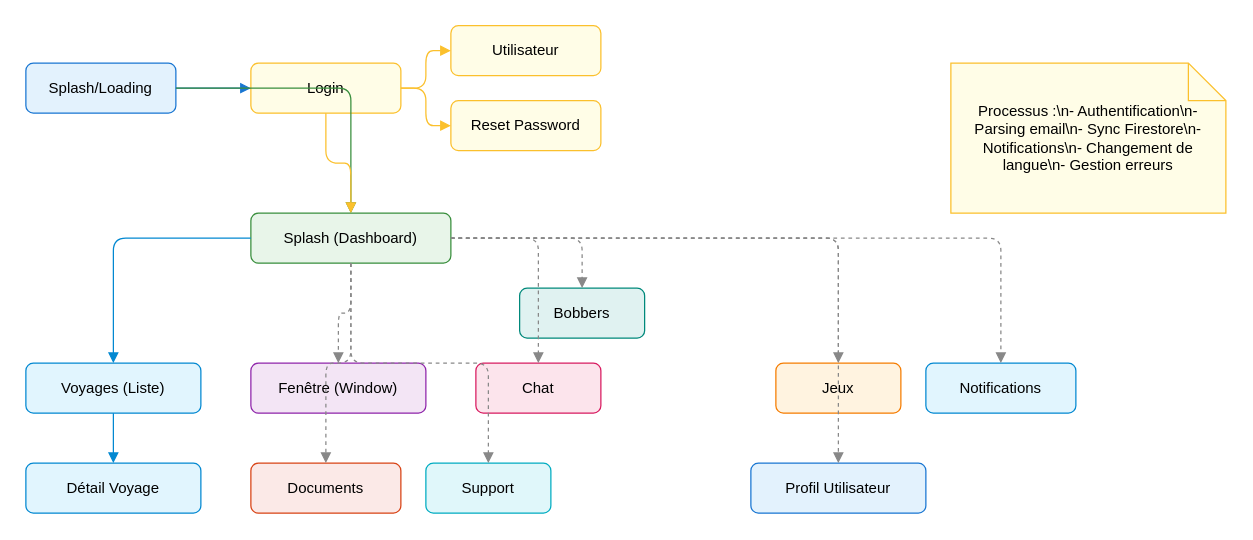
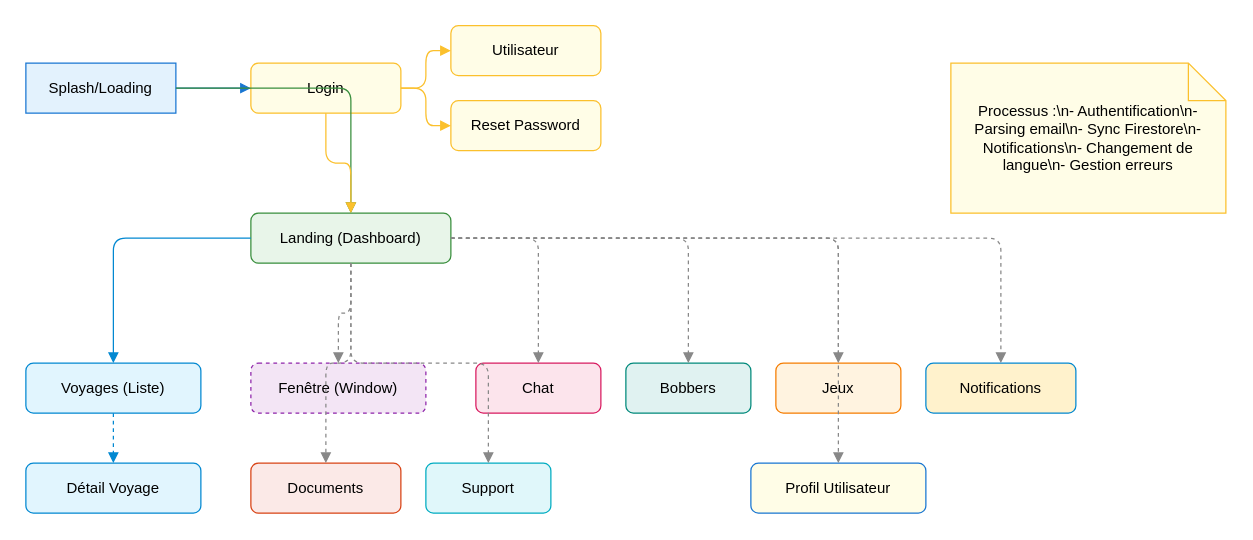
node "Splash/Loading": shape rounded rectangle -> rectangle
node "Splash (Dashboard)": label "Splash (Dashboard)" -> "Landing (Dashboard)"
node "Bobbers": moved (582, 313) -> (688, 388)
node "Fenêtre (Window)": style solid -> dashed
node "Notifications": fillcolor #e1f5fe -> #fff2cc
edge "Voyages (Liste)" -> "Détail Voyage": style solid -> dashed
node "Profil Utilisateur": fillcolor #e3f2fd -> #fffde7
